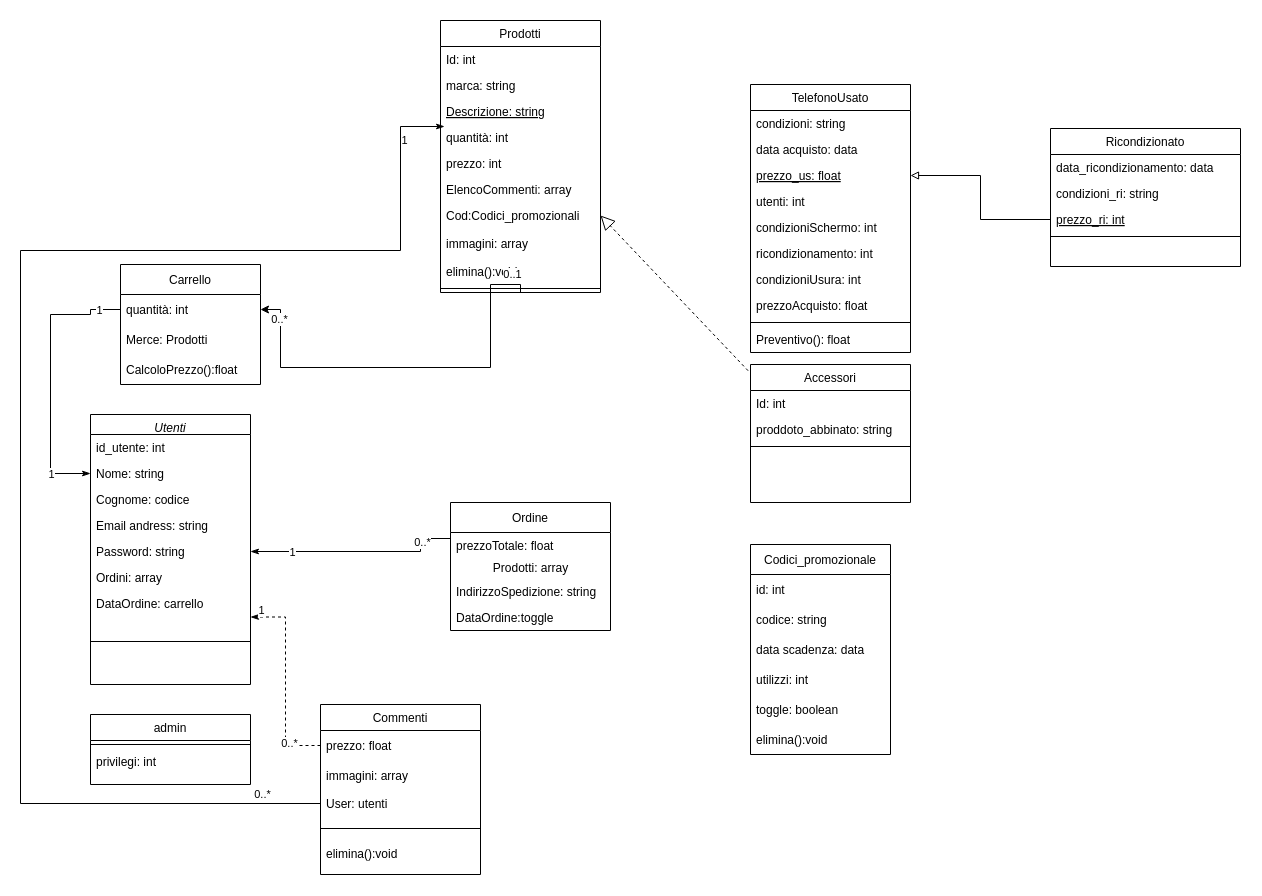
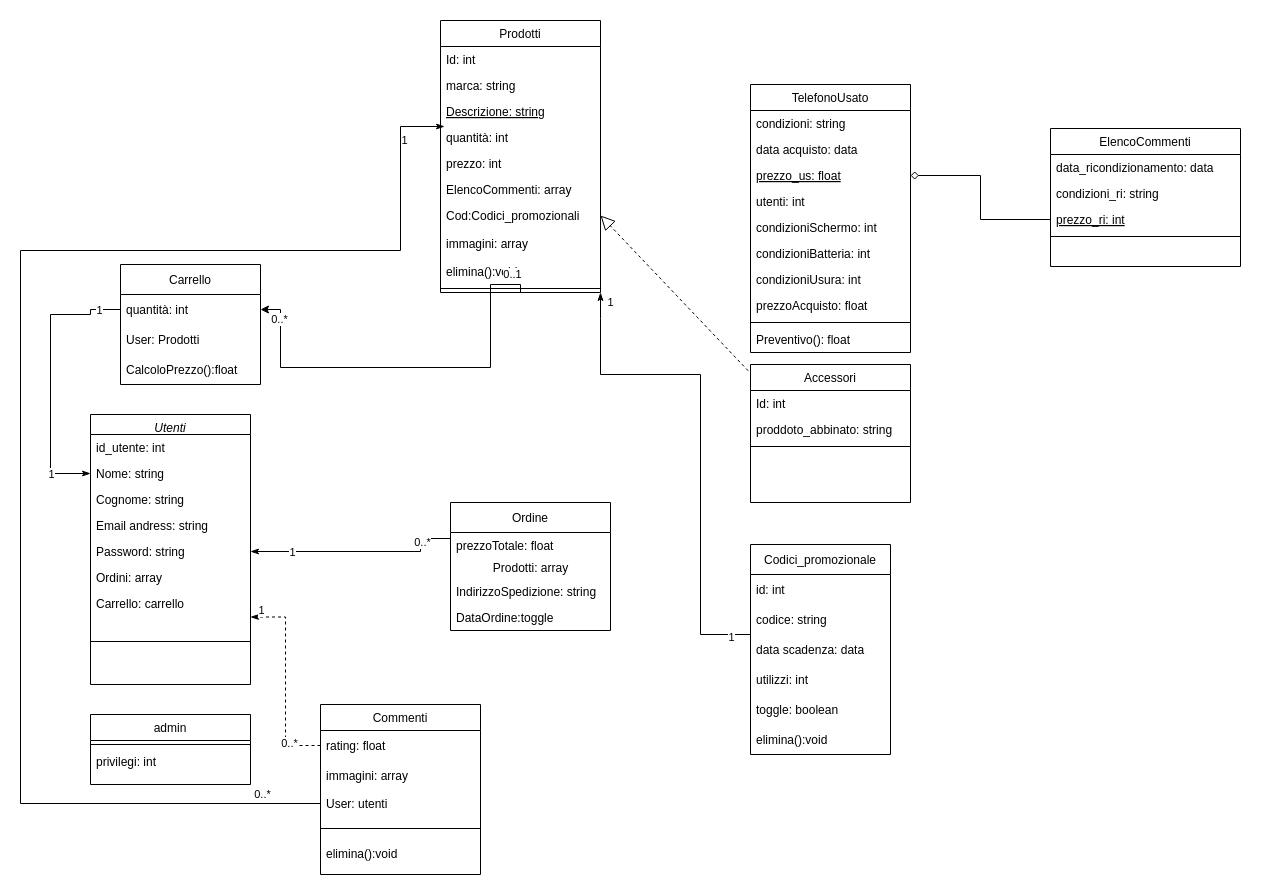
node "Ricondizionato": label "Ricondizionato" -> "ElencoCommenti"
edge "prezzo_ri: int" -> "prezzo_us: float": arrowhead block -> diamond
node "ricondizionamento: int": label "ricondizionamento: int" -> "condizioniBatteria: int"
node "Merce: Prodotti": label "Merce: Prodotti" -> "User: Prodotti"
edge "Codici_promozionale" -> "Prodotti": added, labels "1", "1"
node "Cognome: codice": label "Cognome: codice" -> "Cognome: string"
node "DataOrdine: carrello": label "DataOrdine: carrello" -> "Carrello: carrello"
node "prezzo: float": label "prezzo: float" -> "rating: float"
